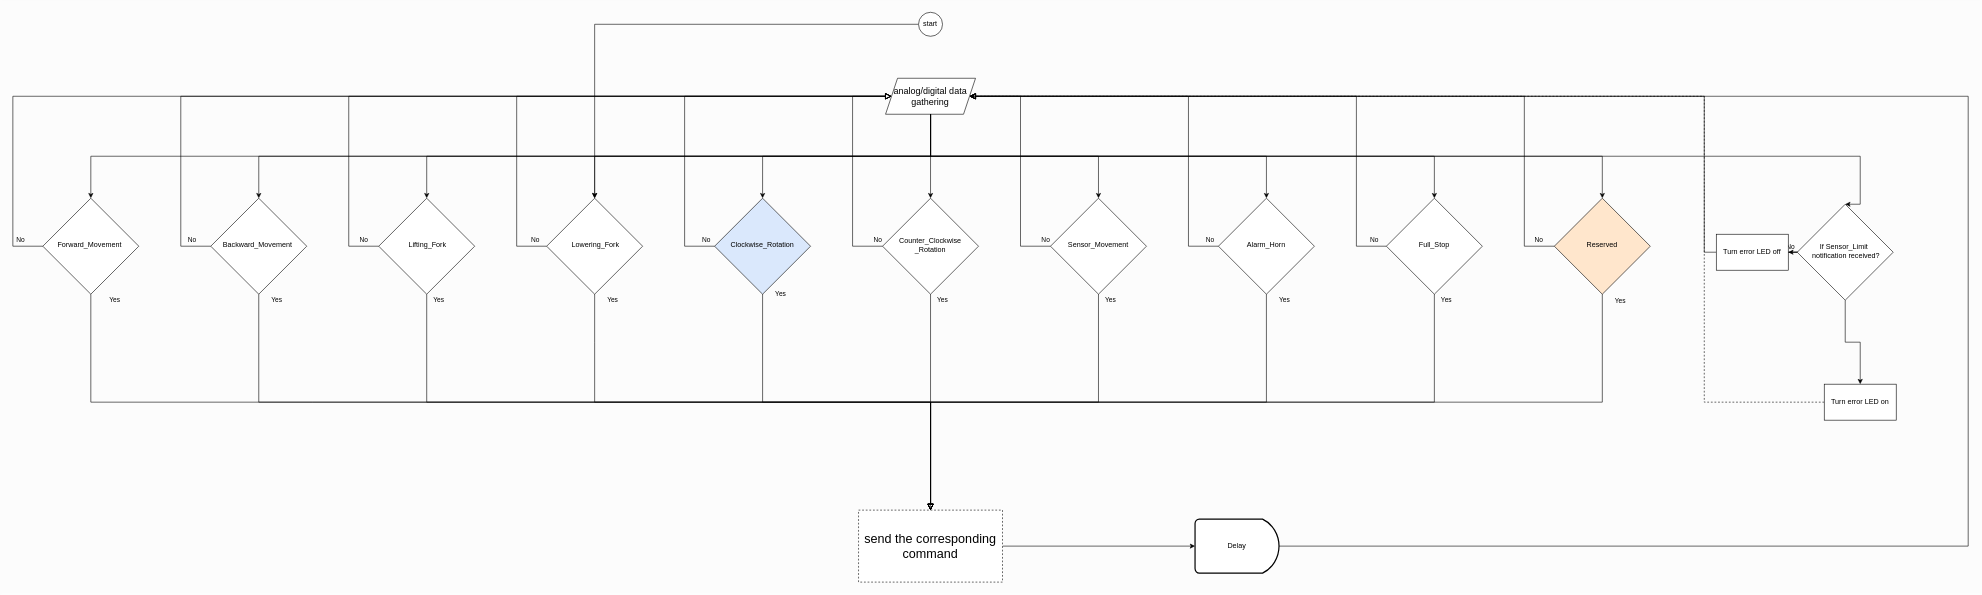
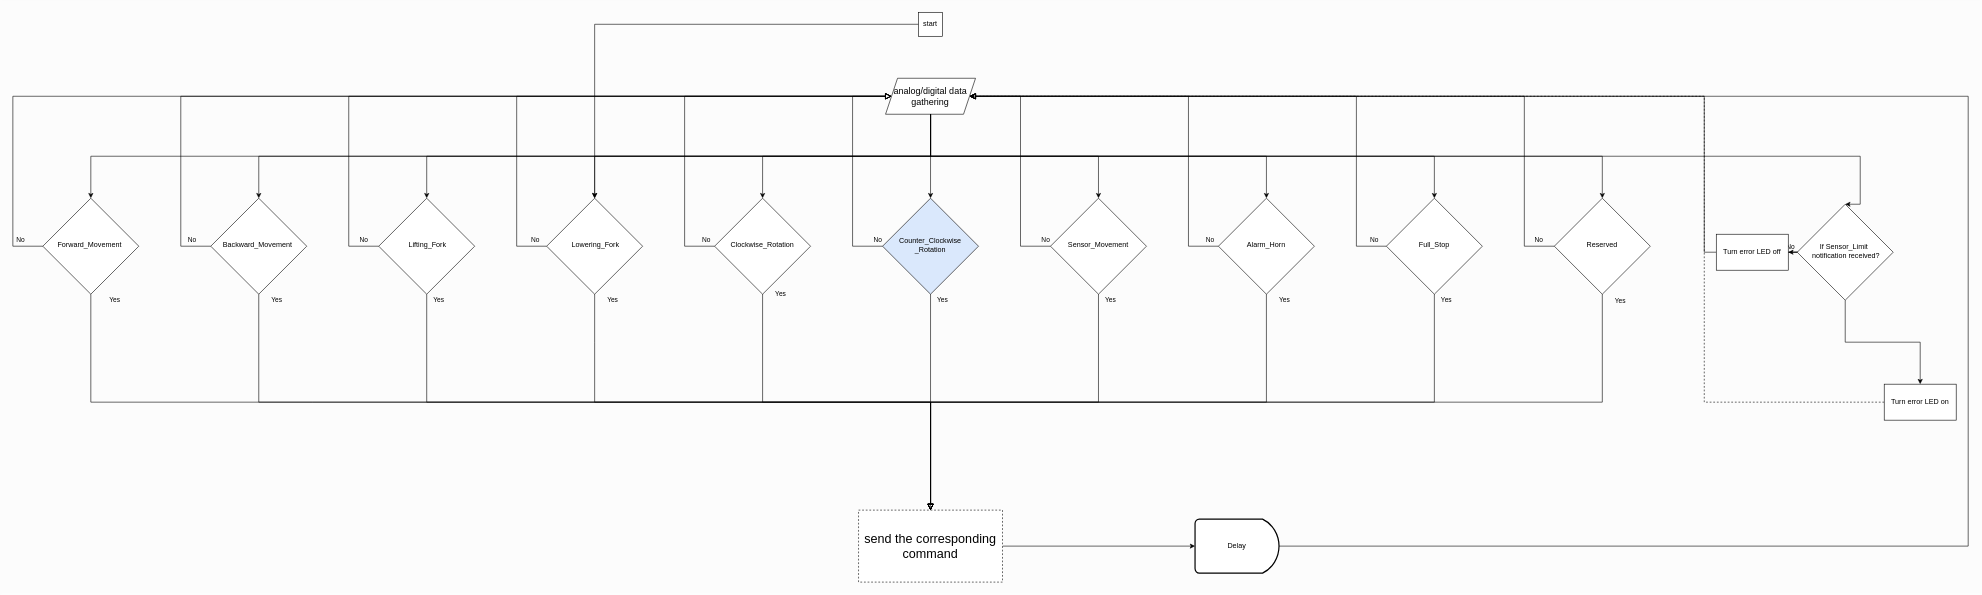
node "start": shape ellipse -> rectangle
node "Clockwise_Rotation": fillcolor #dae8fc -> #ffffff
node "Counter_Clockwise _Rotation": fillcolor #ffffff -> #dae8fc
node "Reserved": fillcolor #ffe6cc -> #ffffff
node "Turn error LED on": moved (1860, 402) -> (1920, 402)
